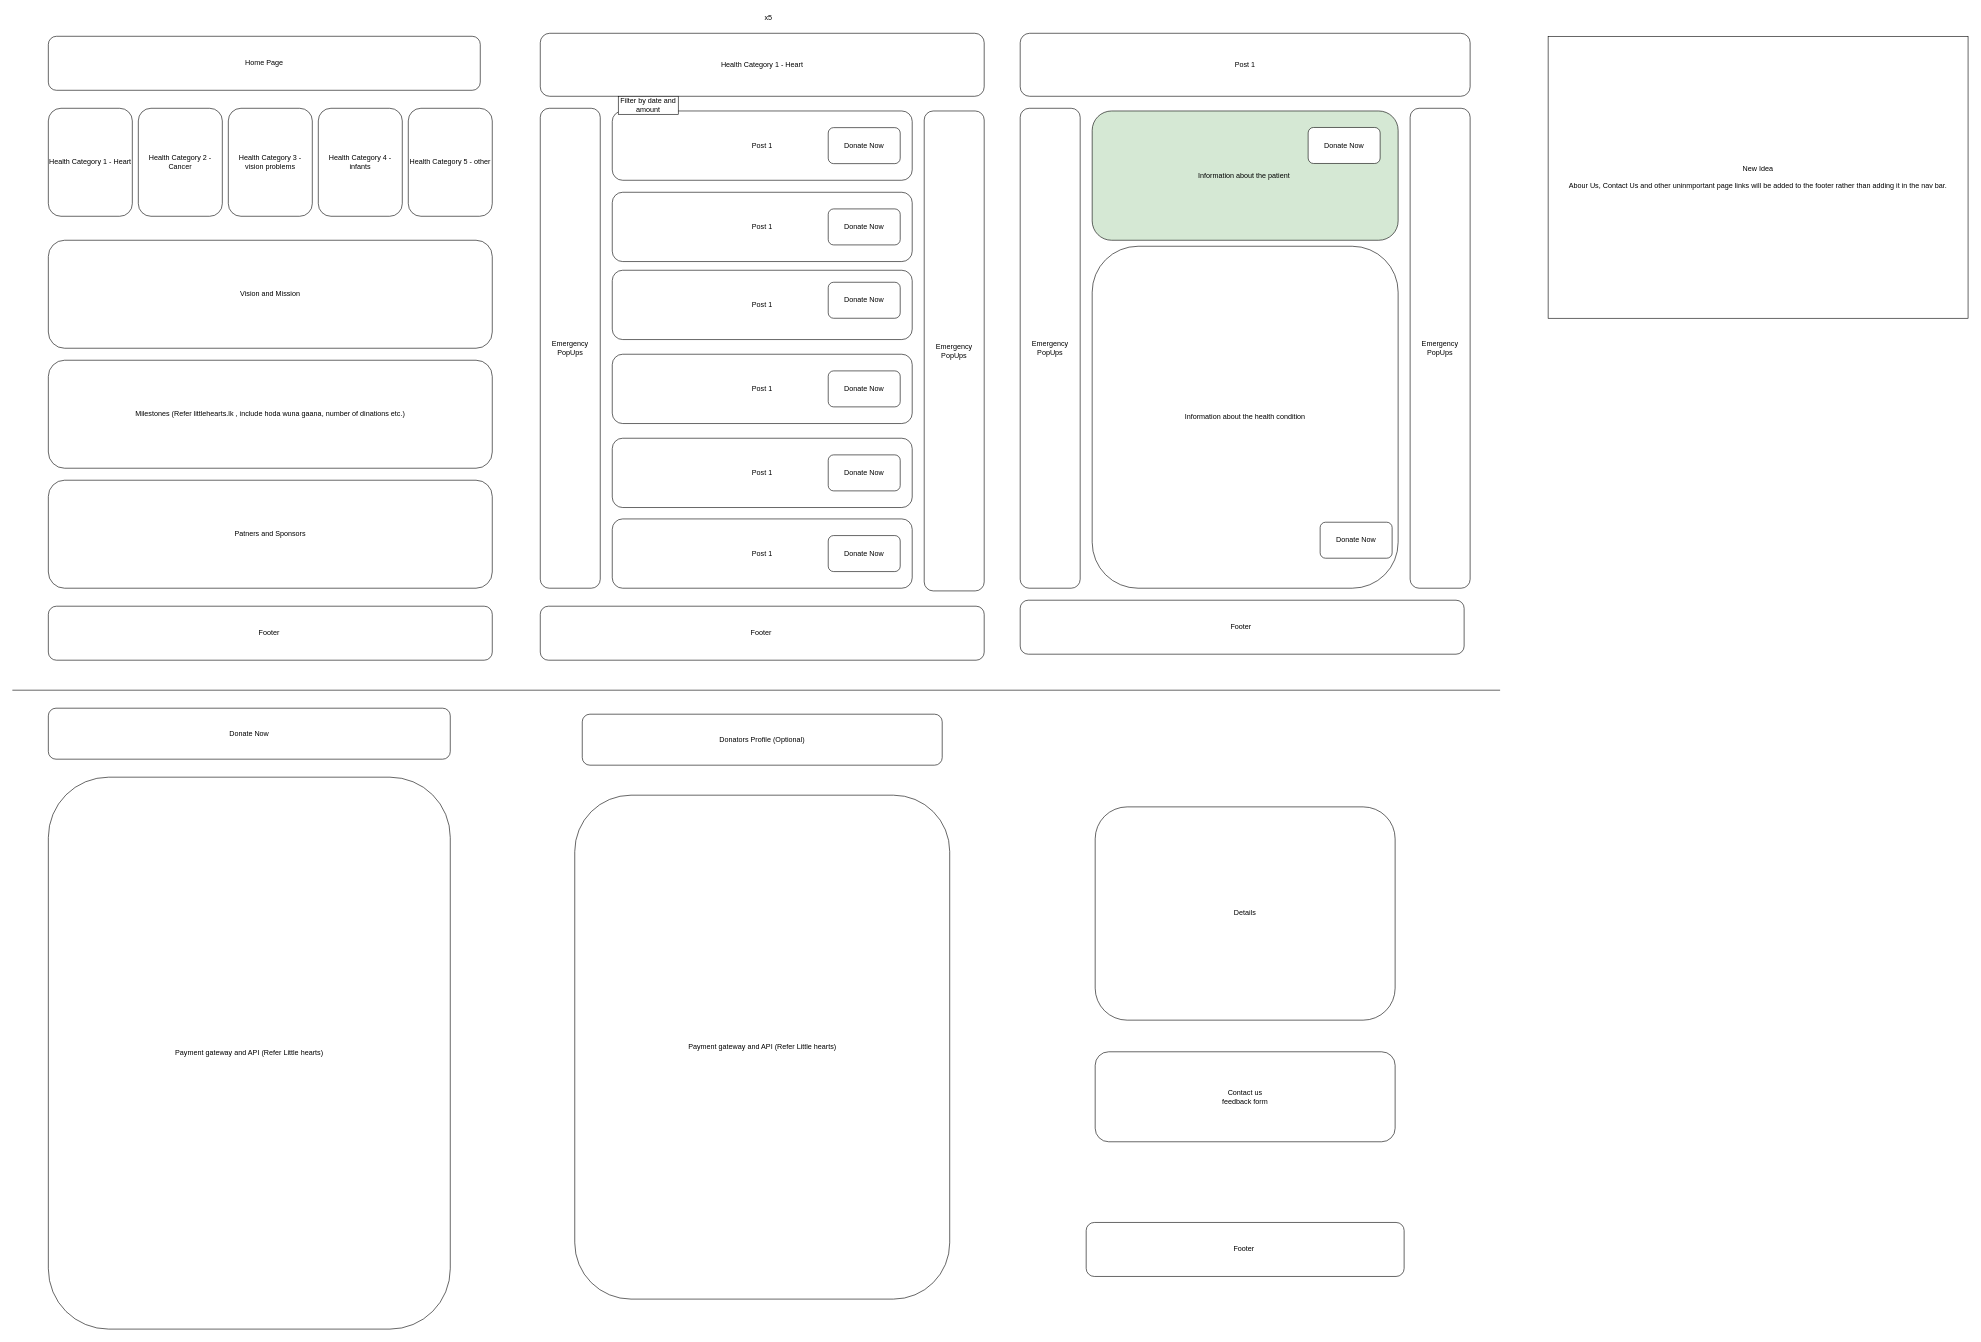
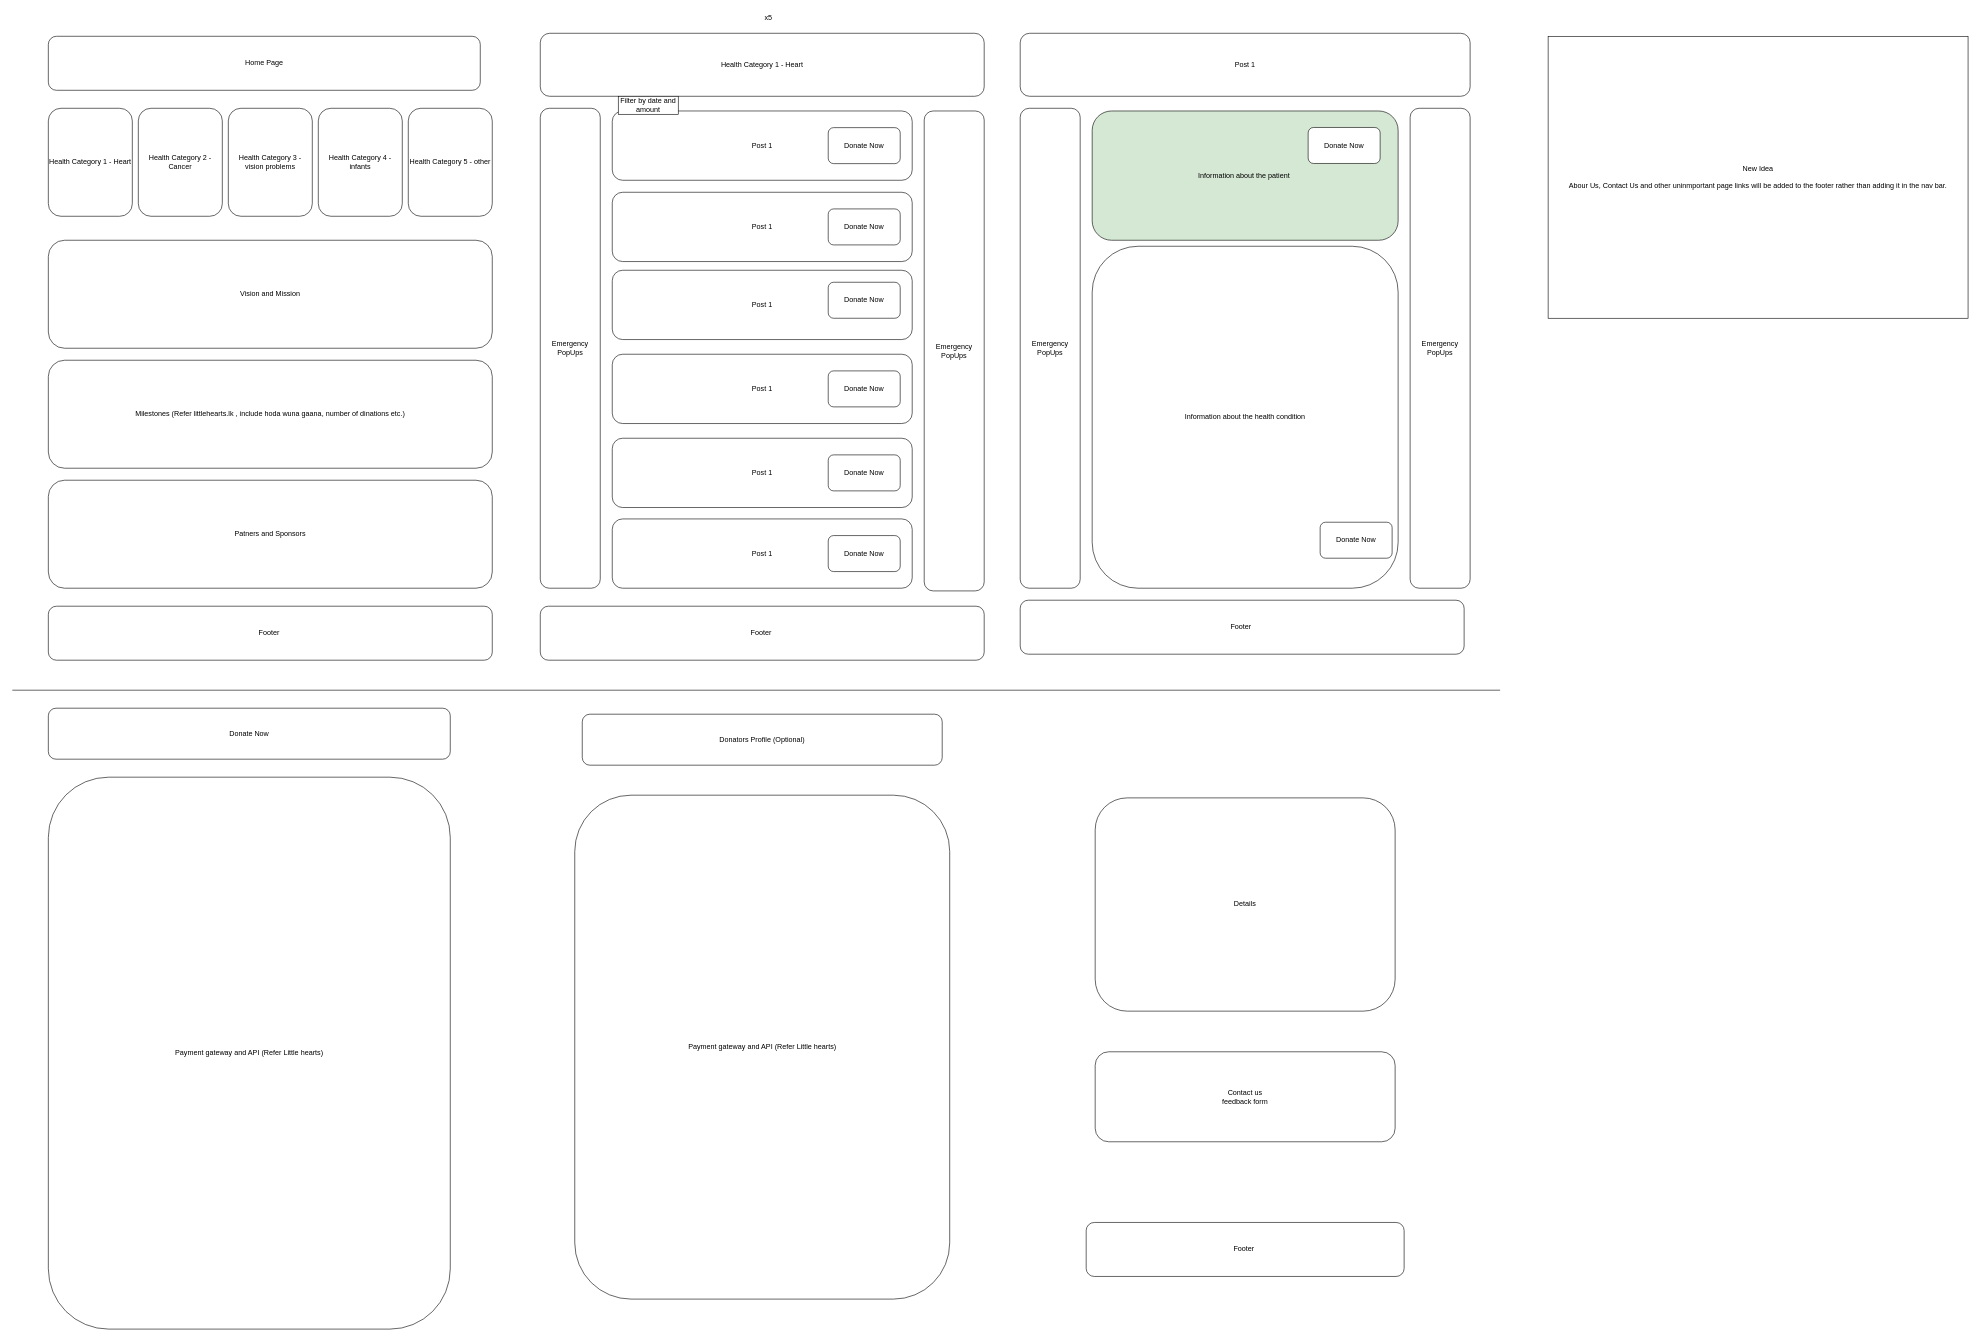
node "Details": moved (1245, 914) -> (1245, 905)
